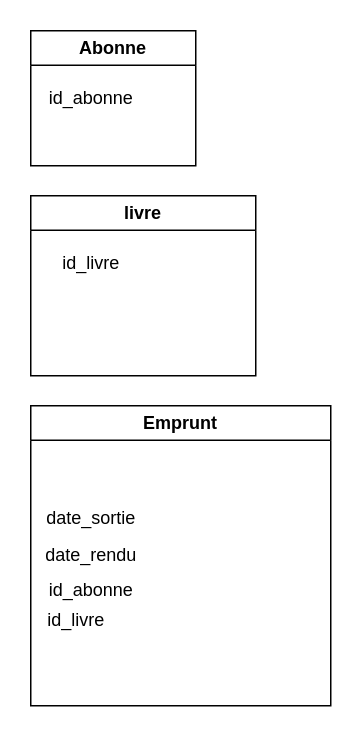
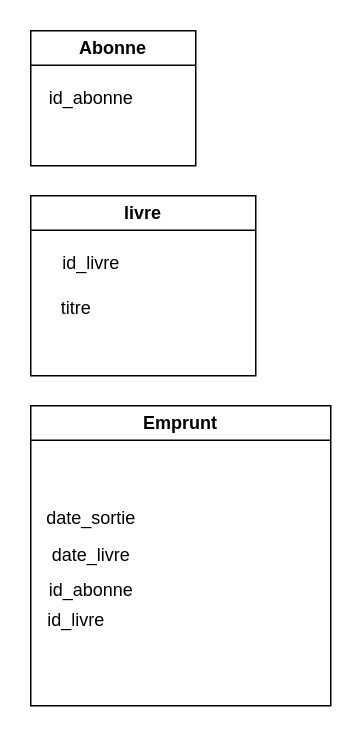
node "titre": added
node "date_rendu": label "date_rendu" -> "date_livre"
